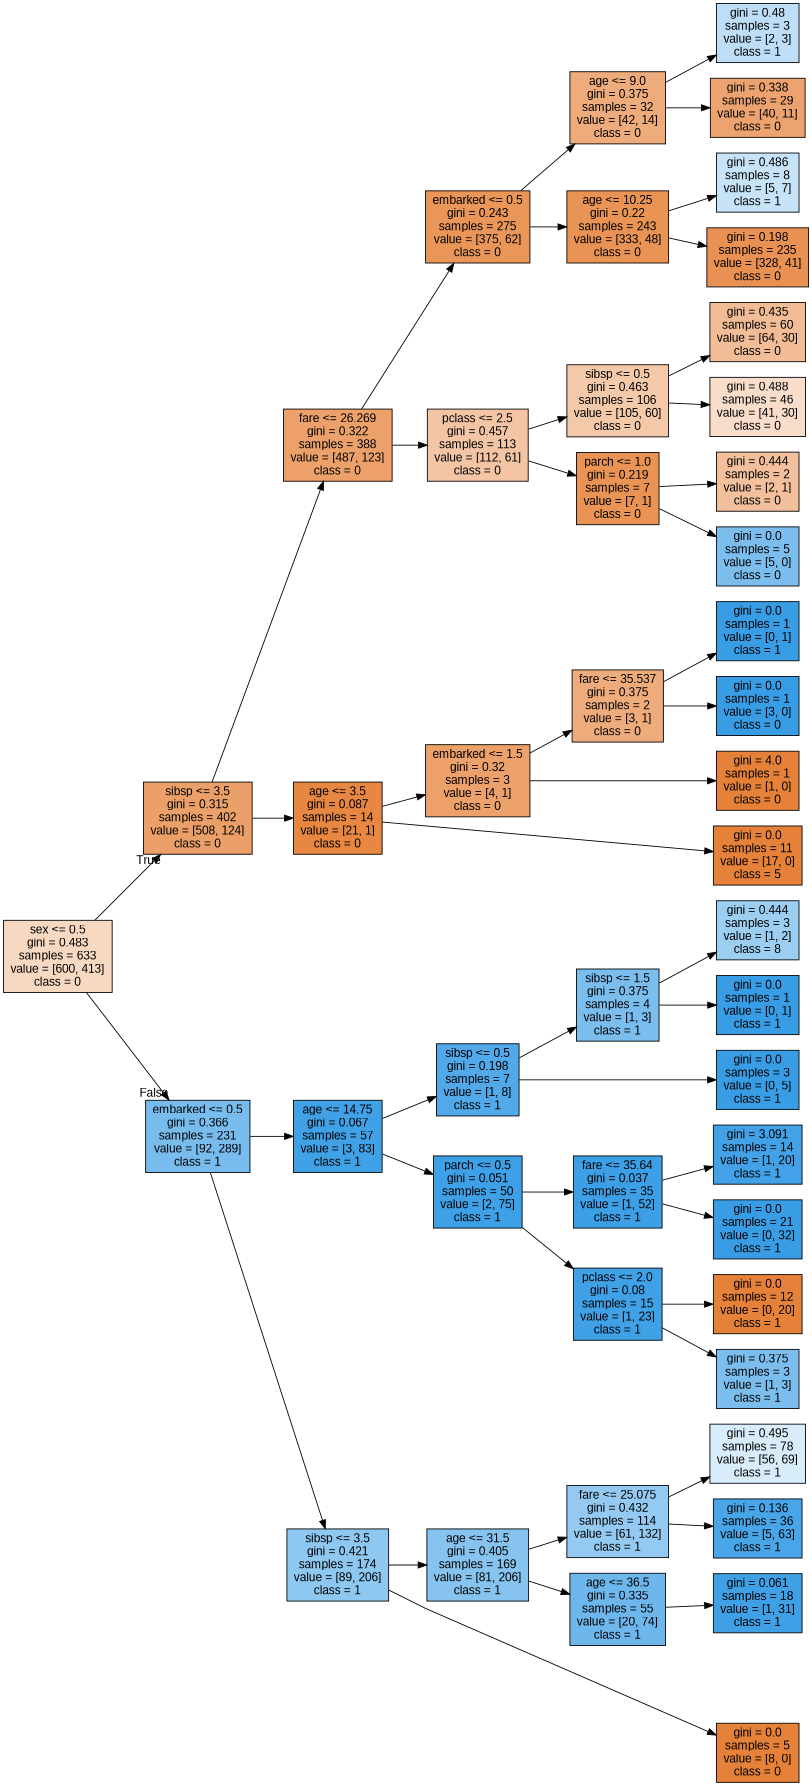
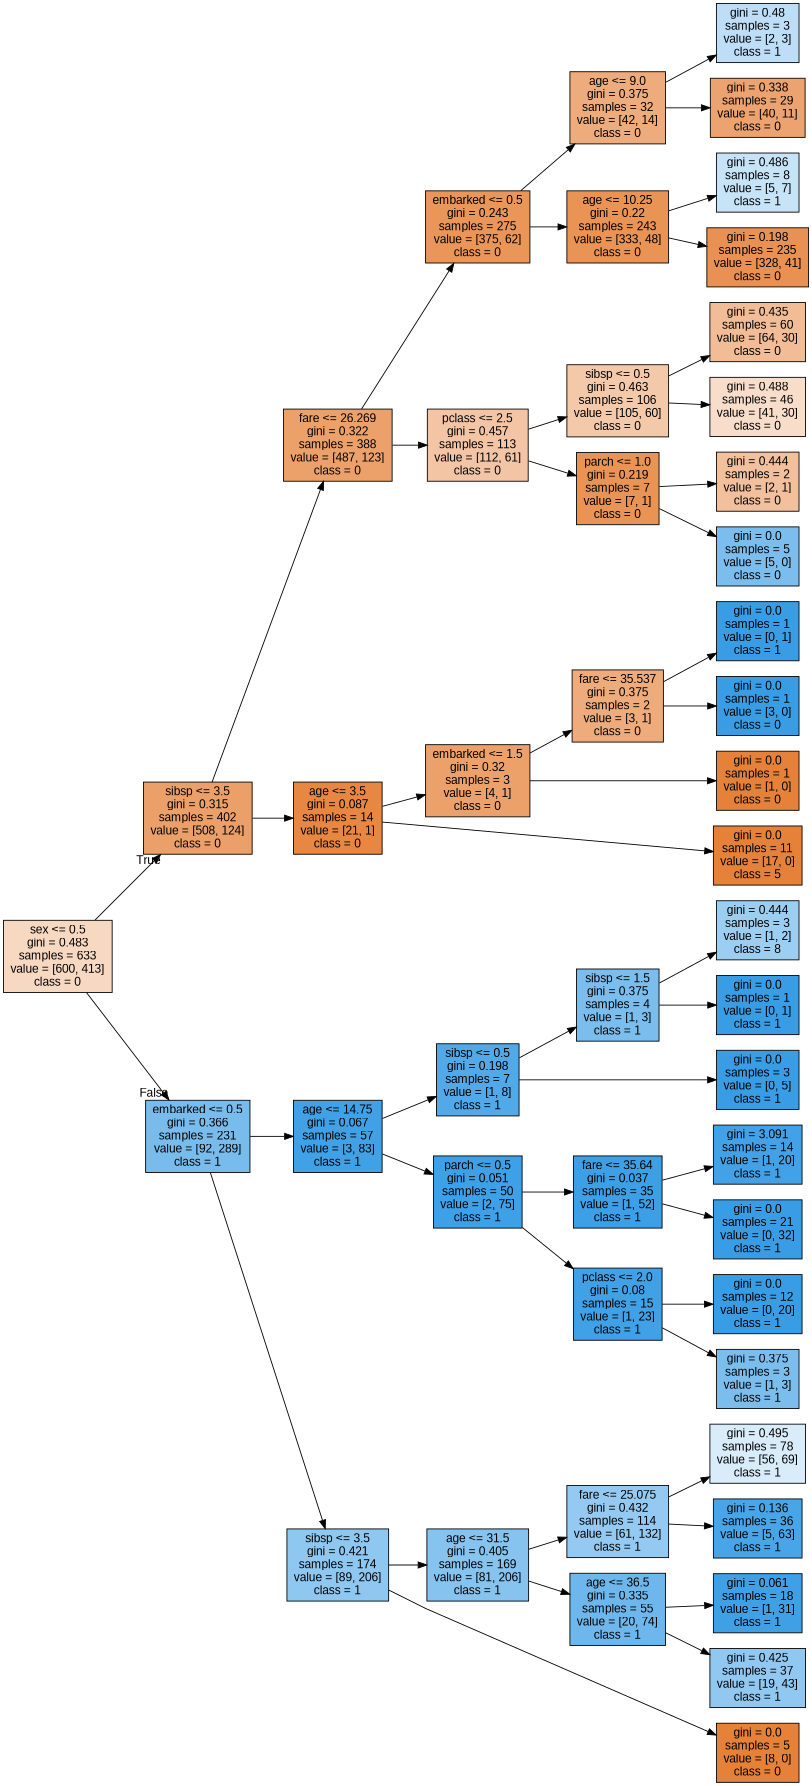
node "gini = 4.0 samples = 1 value = [1, 0] class = 0": label "gini = 4.0 samples = 1 value = [1, 0] class = 0" -> "gini = 0.0 samples = 1 value = [1, 0] class = 0"
node "gini = 0.0 samples = 12 value = [0, 20] class = 1": fillcolor #e58139ff -> #399de5ff
node "gini = 0.425 samples = 37 value = [19, 43] class = 1": added
